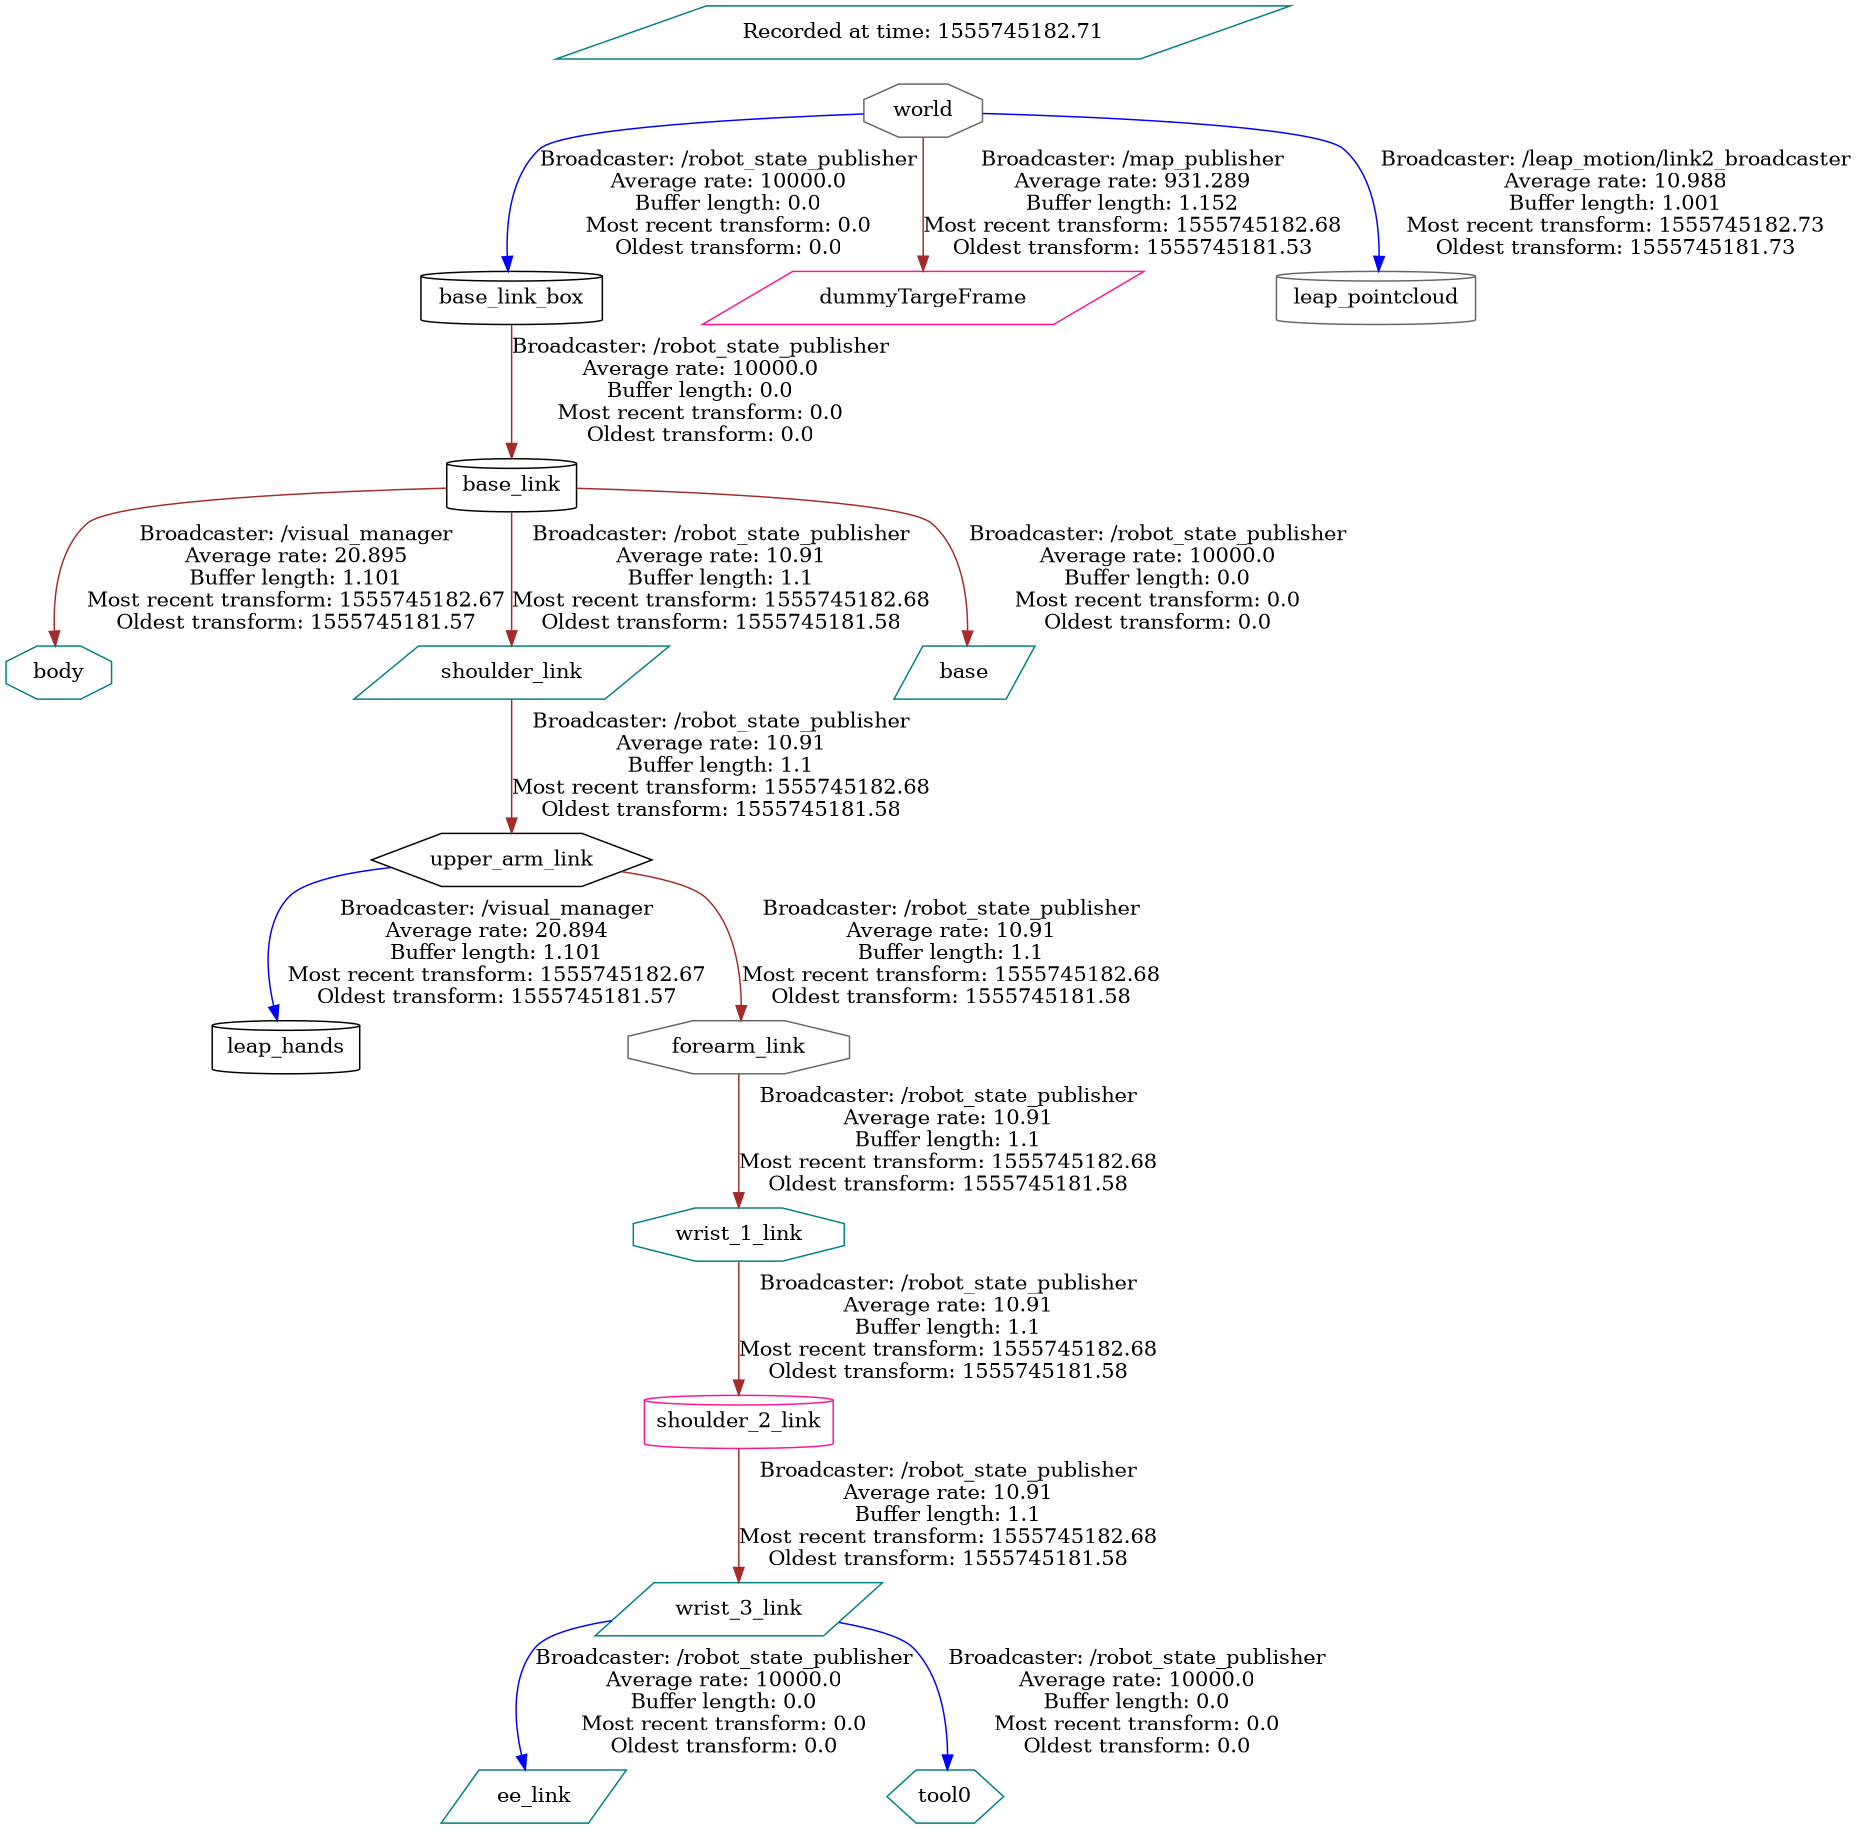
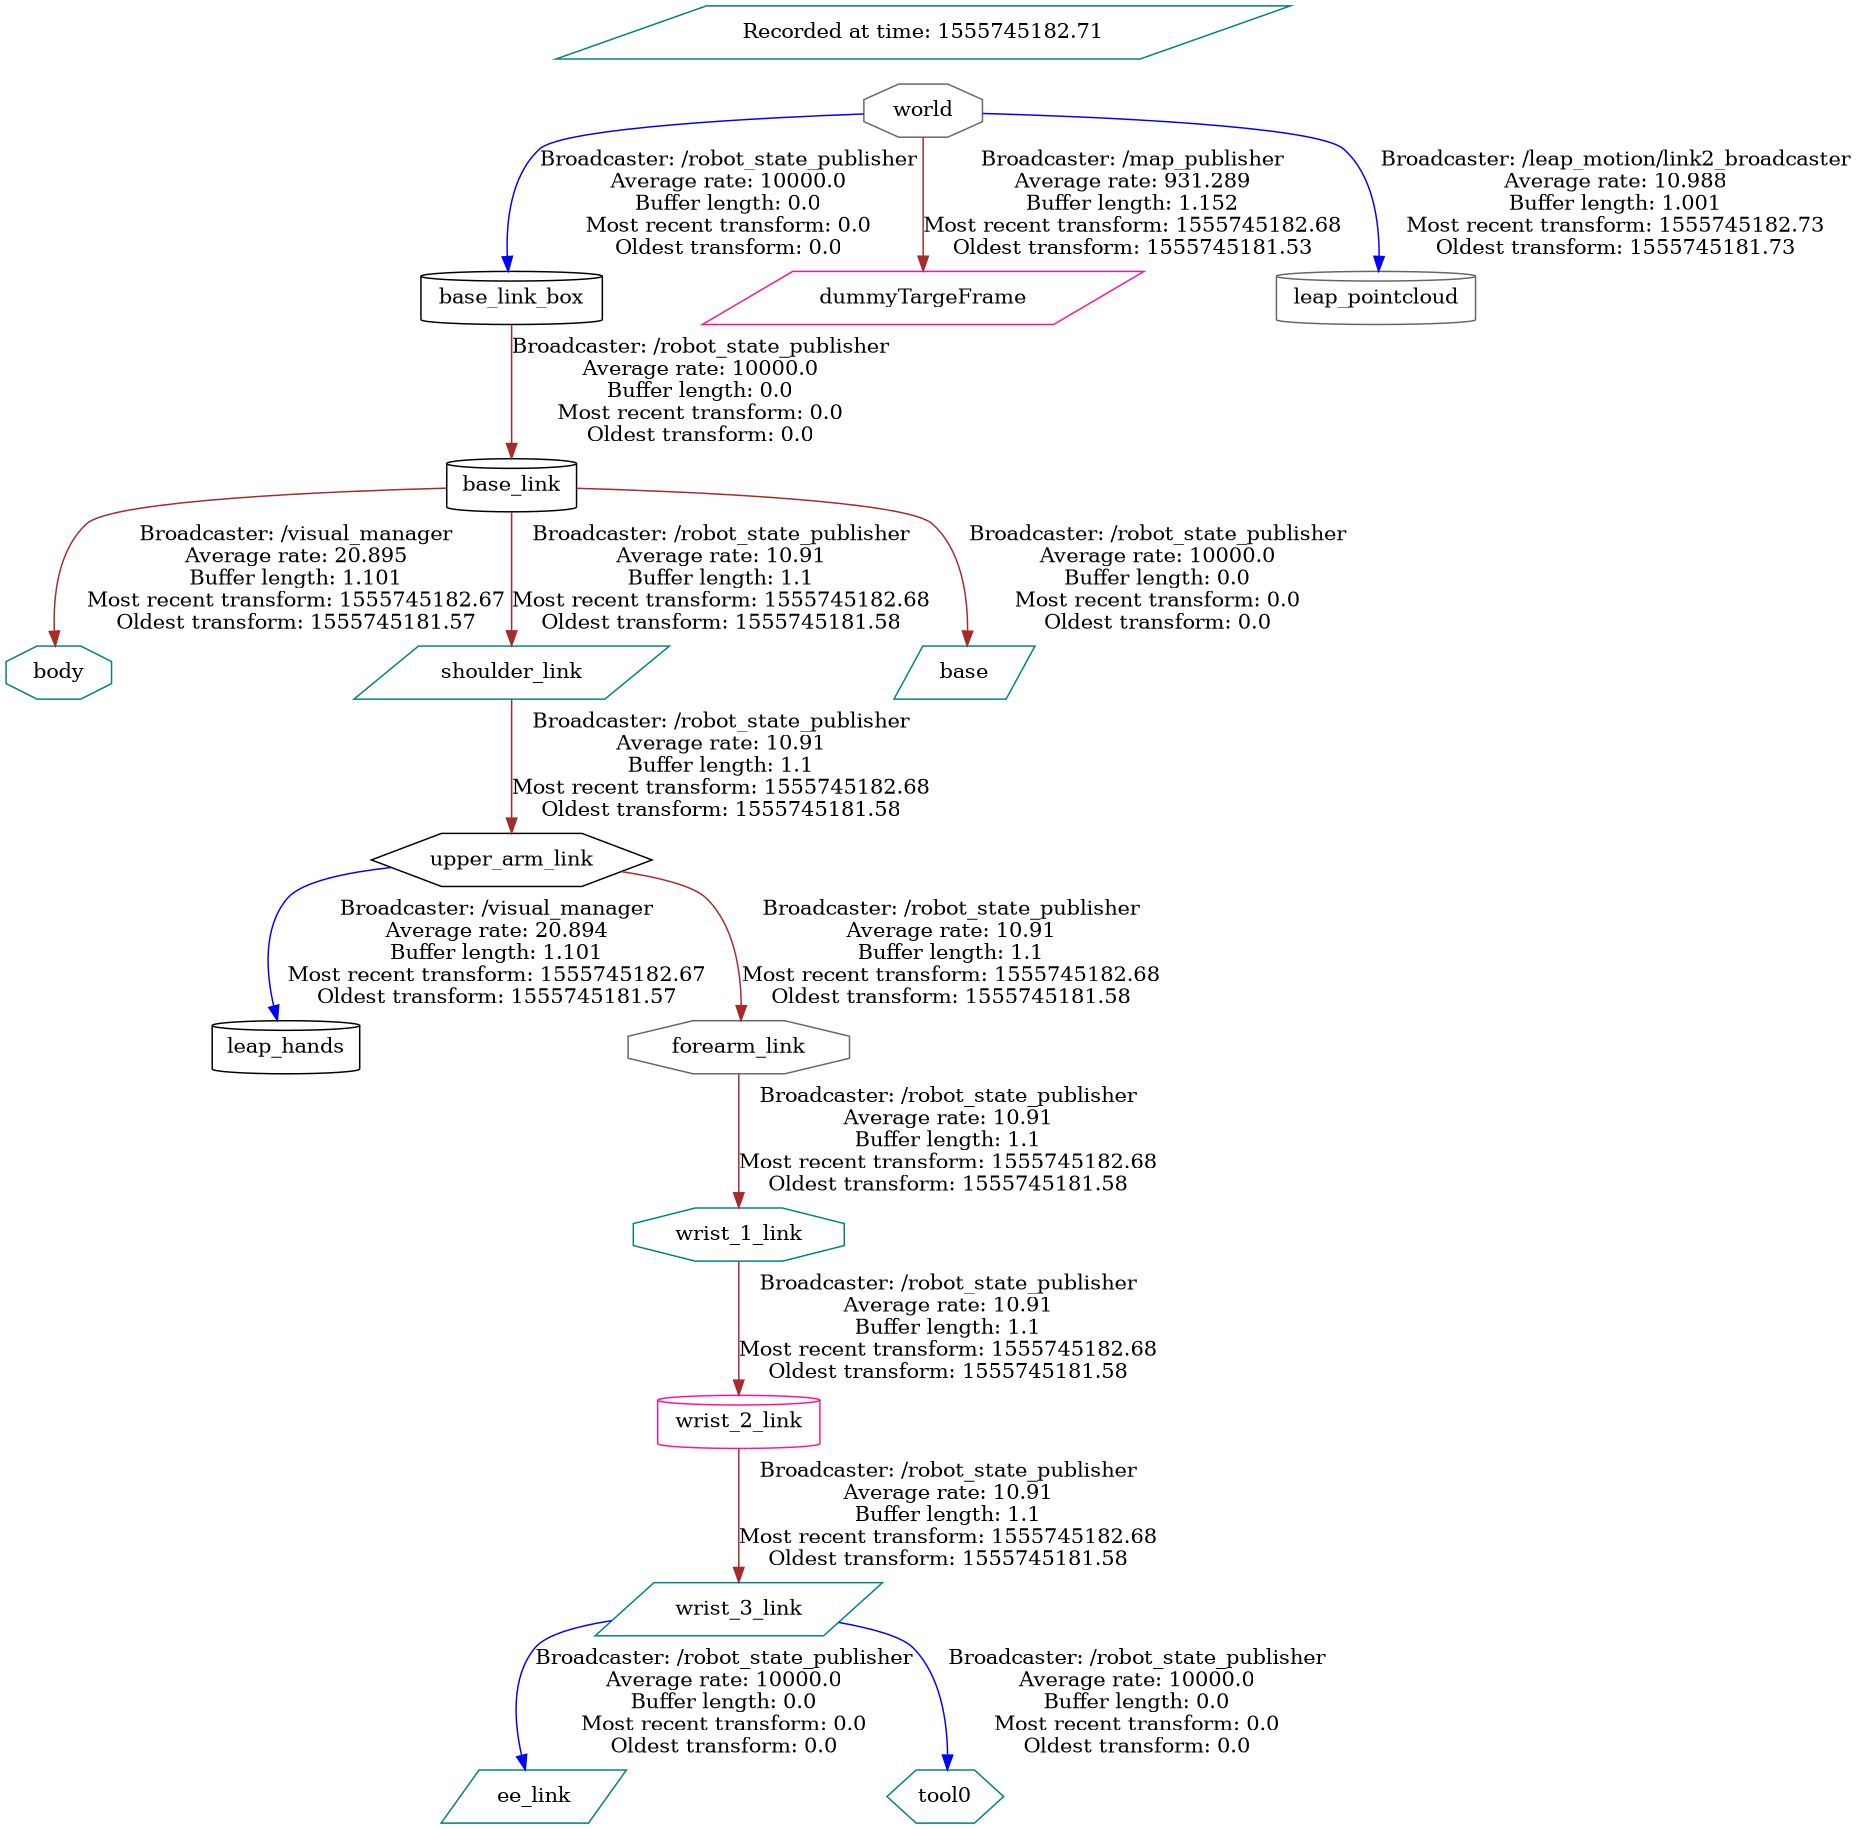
node "shoulder_2_link": label "shoulder_2_link" -> "wrist_2_link"
